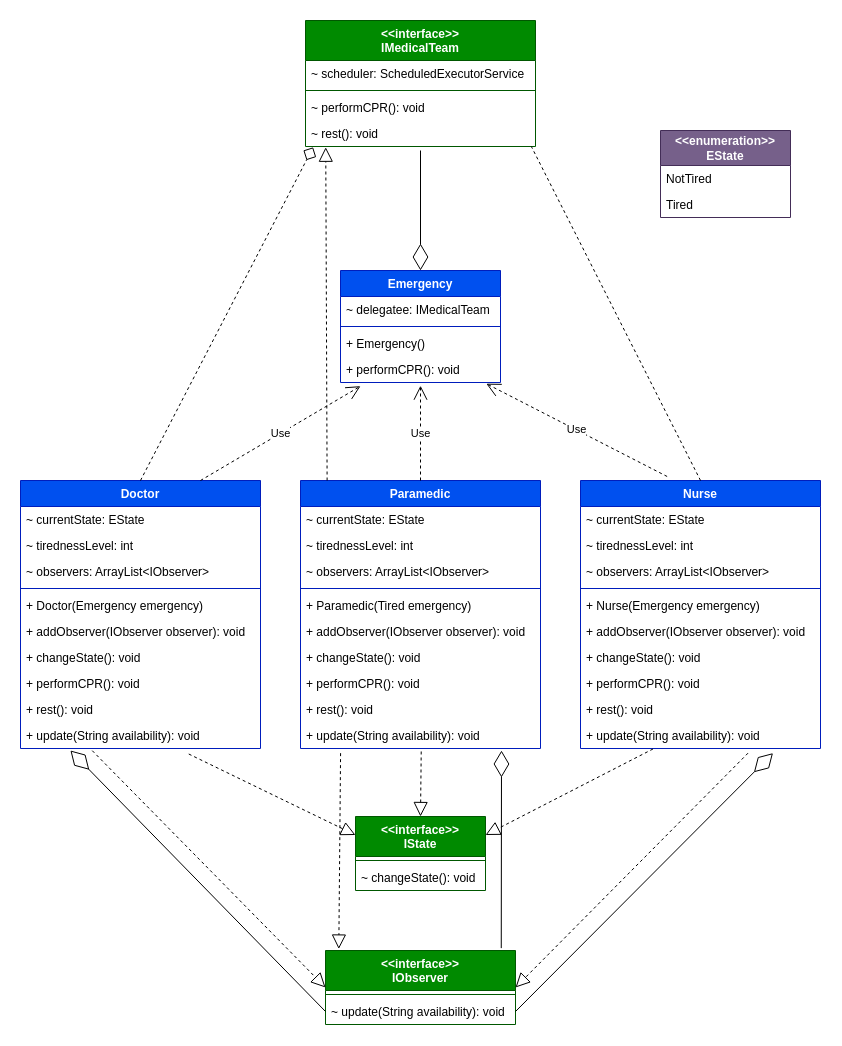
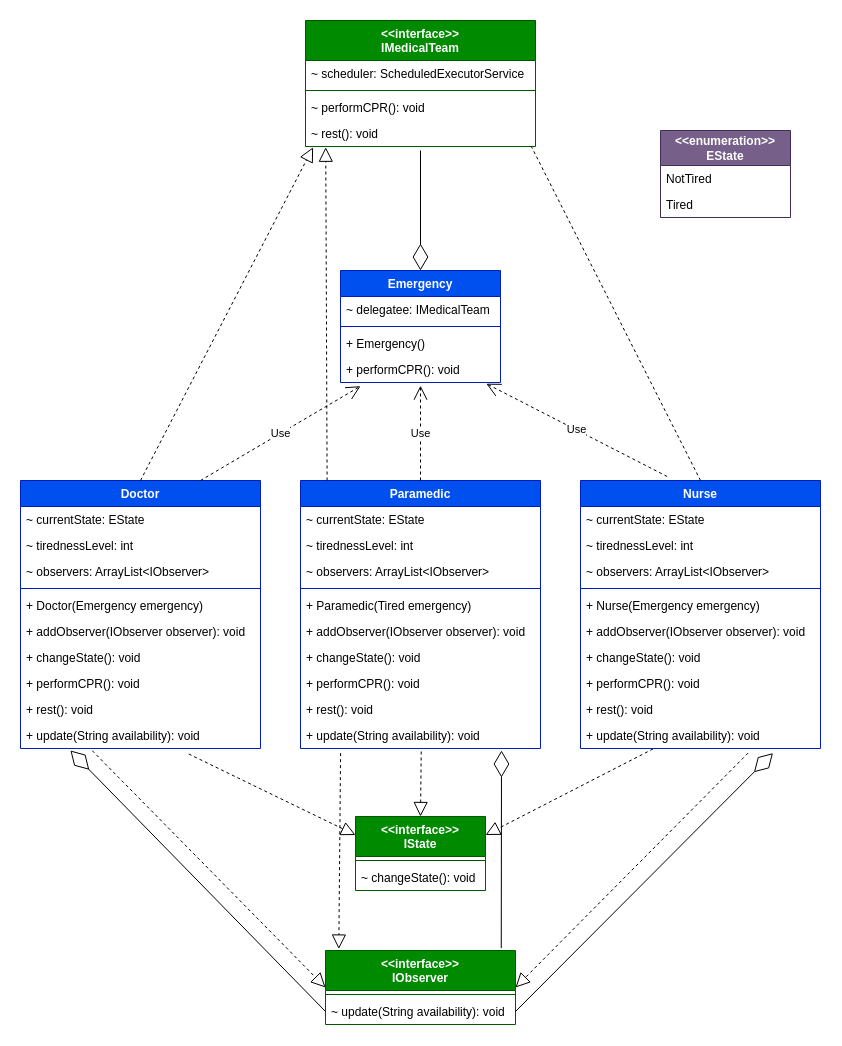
edge "Doctor" -> "~ rest(): void": arrowhead diamond -> block
